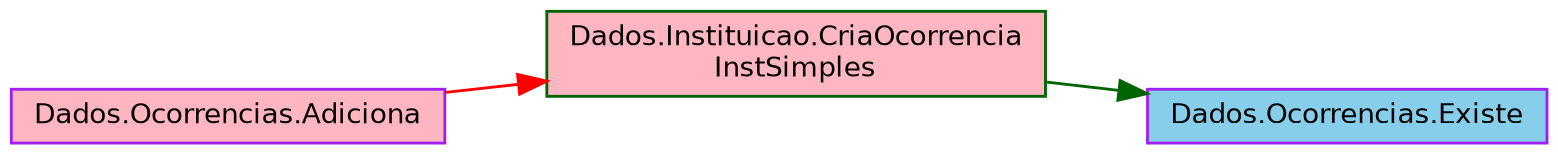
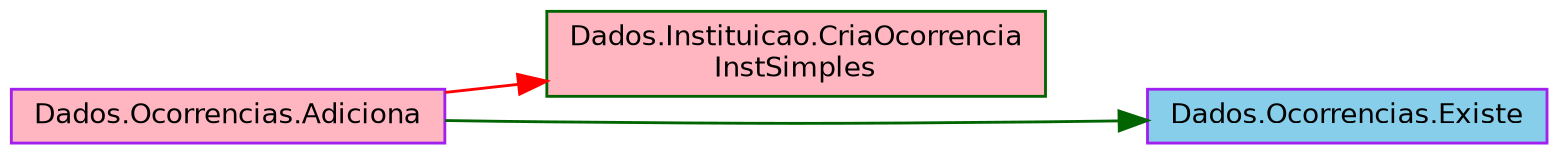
edge "Dados.Instituicao.CriaOcorrencia InstSimples" -> "Dados.Ocorrencias.Existe": now "Dados.Ocorrencias.Adiciona" -> "Dados.Ocorrencias.Existe"
